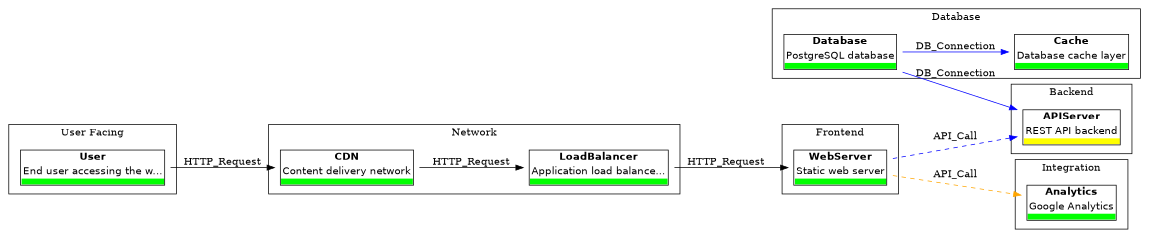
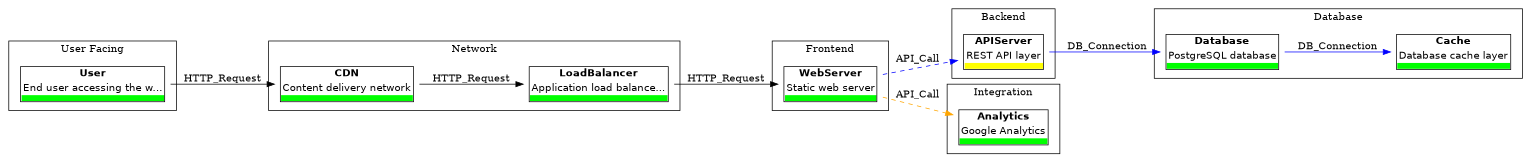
edge "Database" -> "APIServer": reversed
node "APIServer": text "REST API backend" -> "REST API layer"
